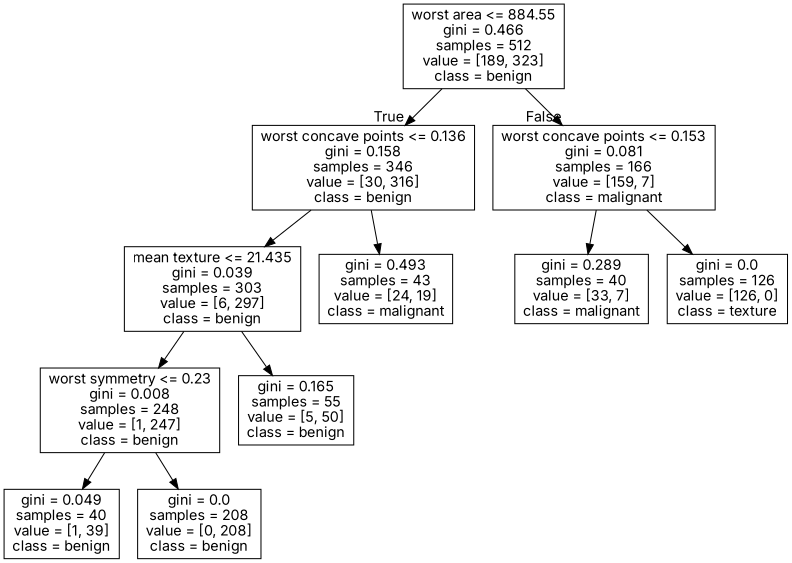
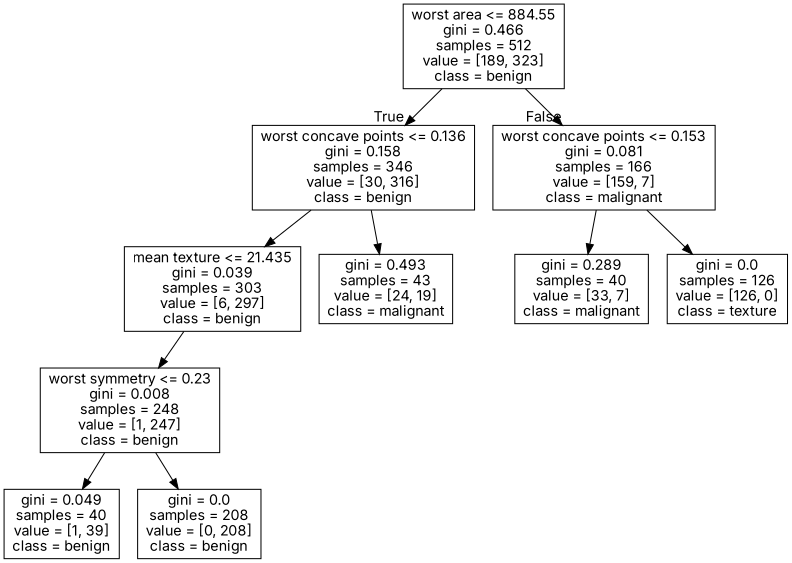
node "gini = 0.165 samples = 55 value = [5, 50] class = benign": removed
